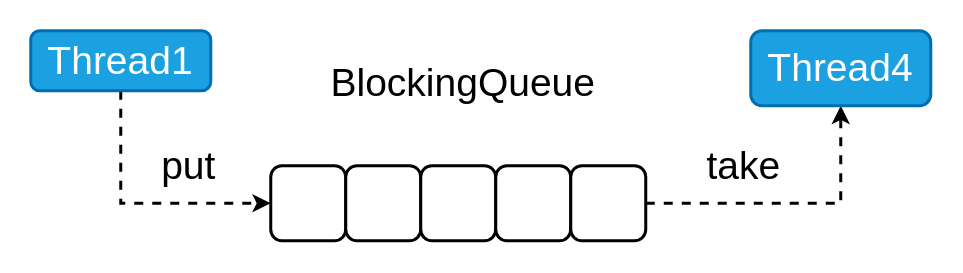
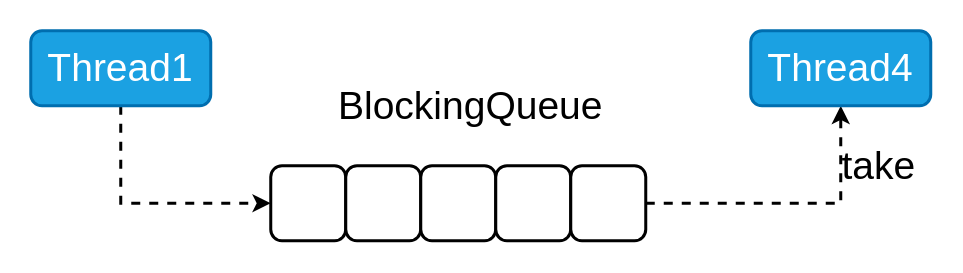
node "Thread1": size 180x60 -> 180x75
node "BlockingQueue": moved (463, 83) -> (470, 106)
node "put": removed
node "take": moved (743, 166) -> (878, 166)
